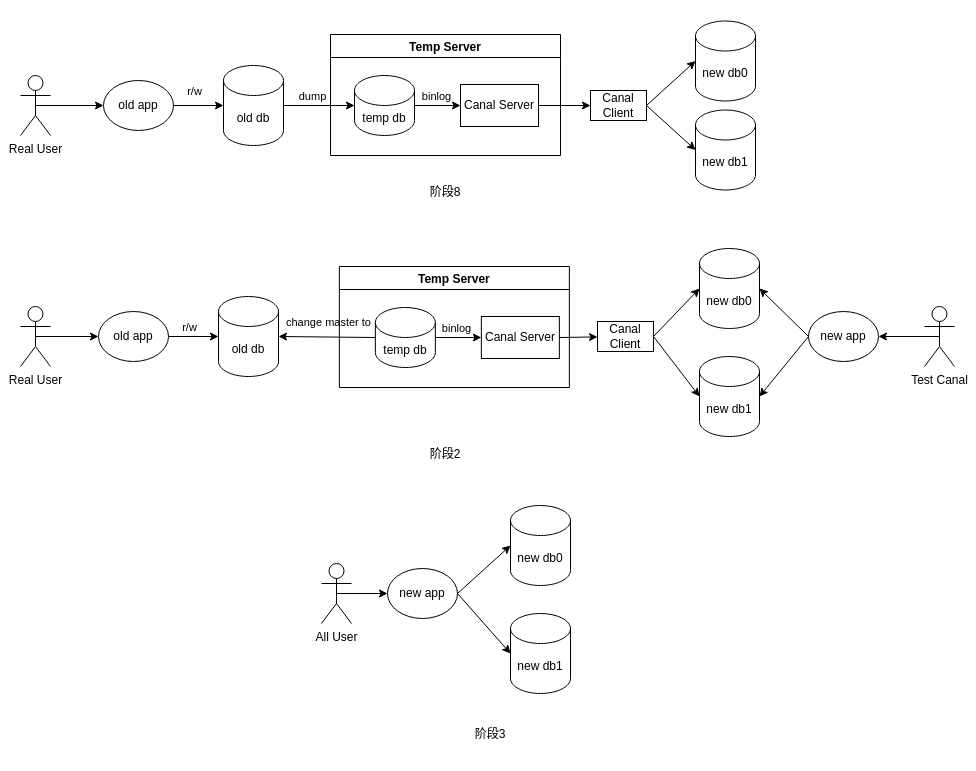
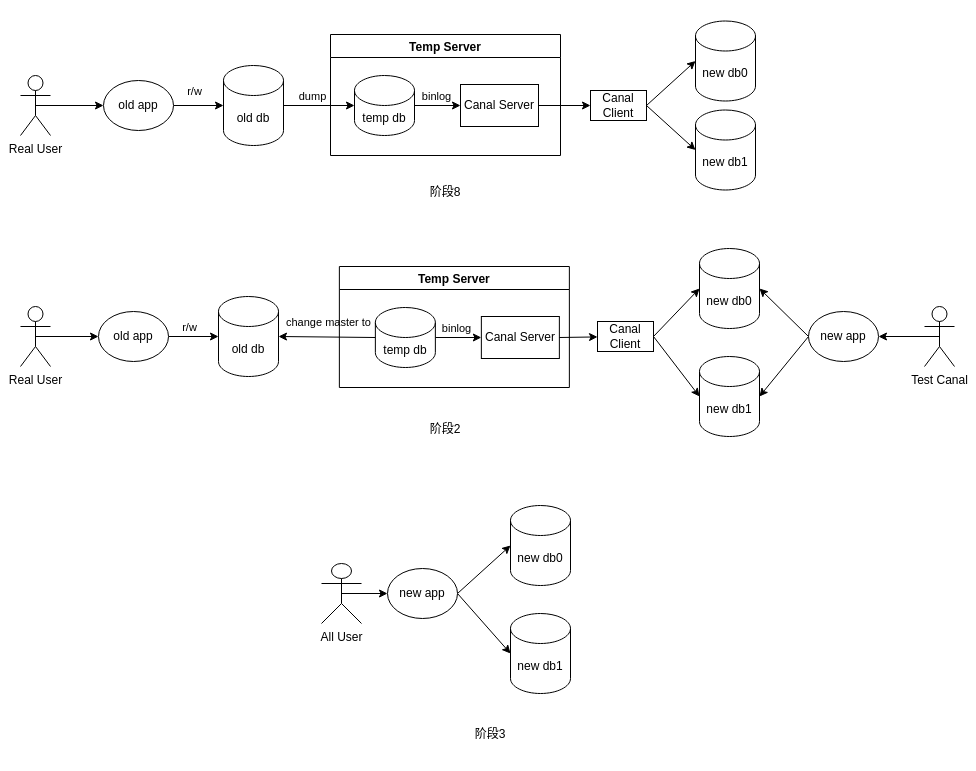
node "阶段2": moved (446, 455) -> (446, 430)
node "All User": size 30x60 -> 40x60
